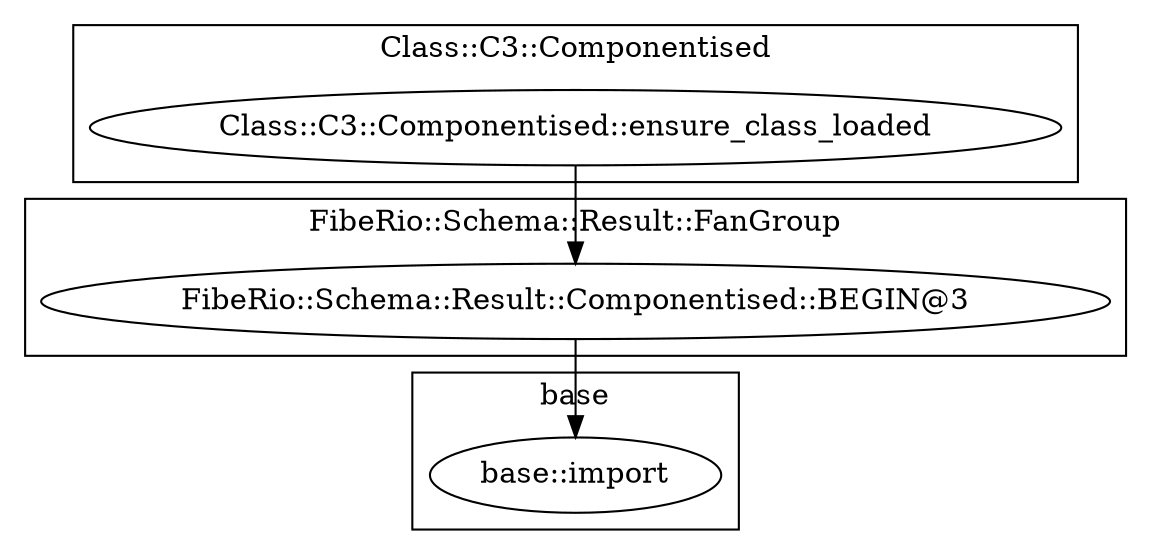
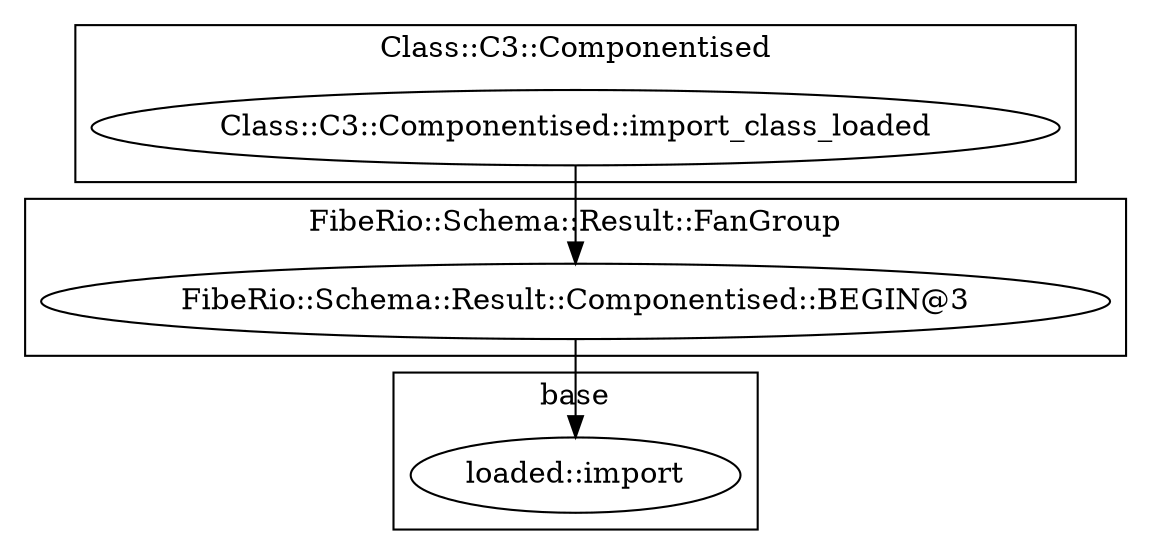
node "Class::C3::Componentised::ensure_class_loaded": label "Class::C3::Componentised::ensure_class_loaded" -> "Class::C3::Componentised::import_class_loaded"
node "base::import": label "base::import" -> "loaded::import"
